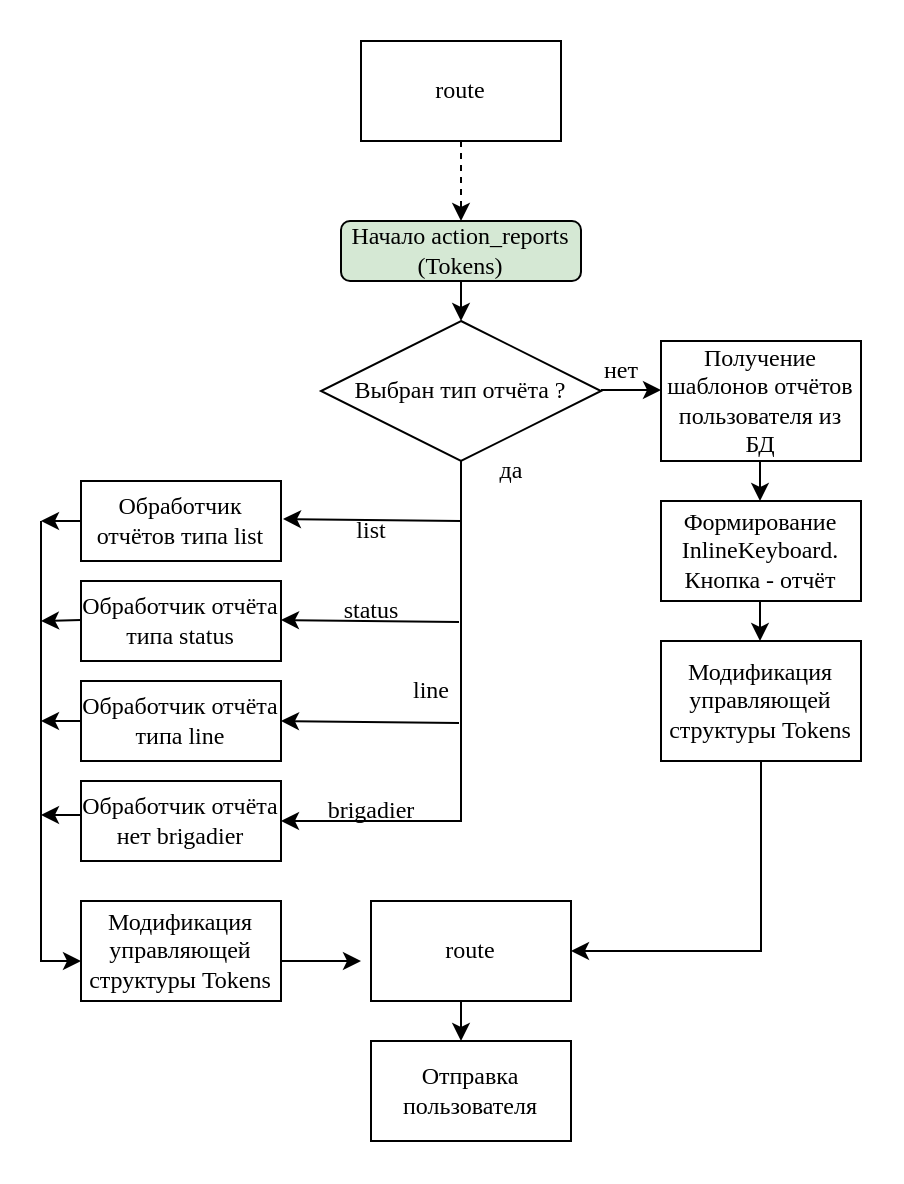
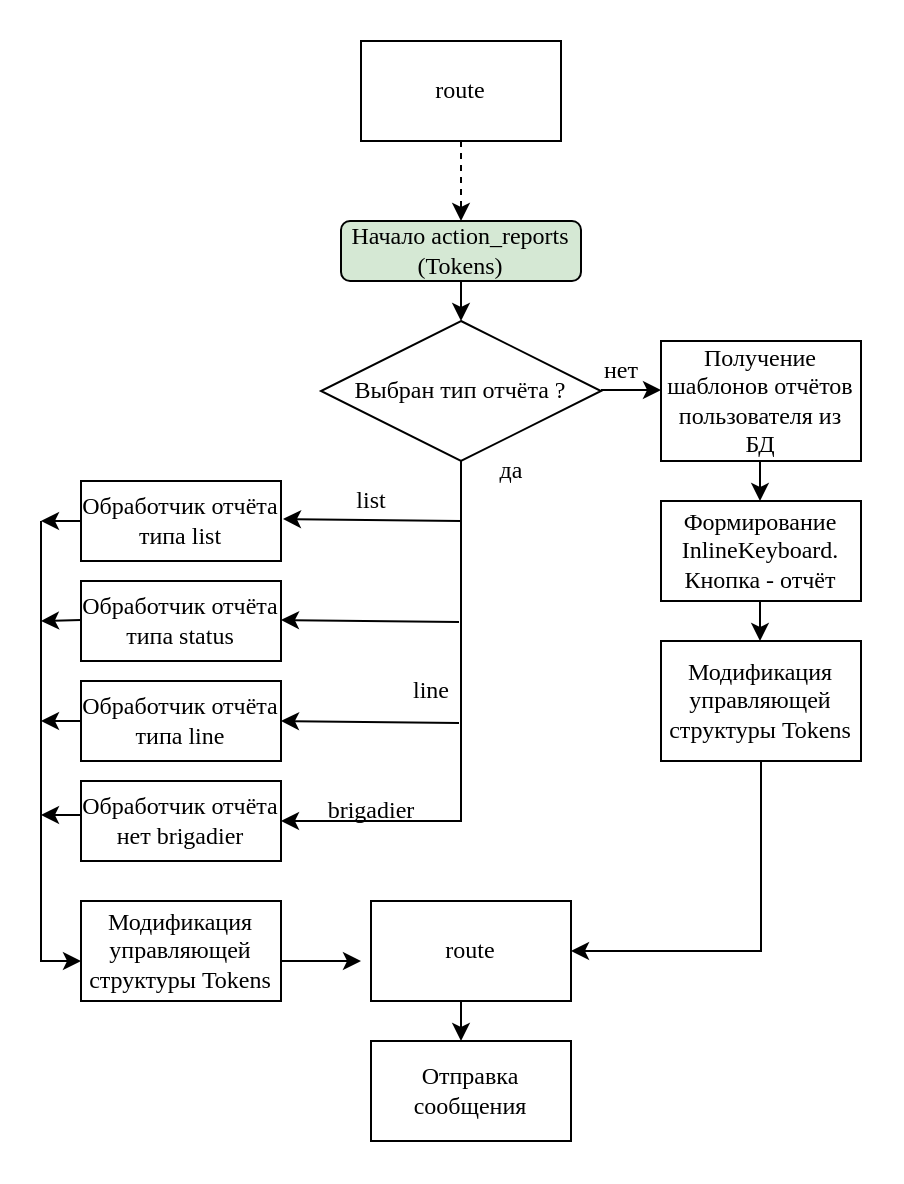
node "Обработчик отчётов типа list": label "Обработчик отчётов типа list" -> "Обработчик отчёта типа list"
node "list": moved (371, 531) -> (371, 501)
node "status": removed
node "Отправка пользователя": label "Отправка пользователя" -> "Отправка сообщения"
